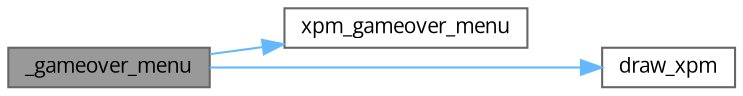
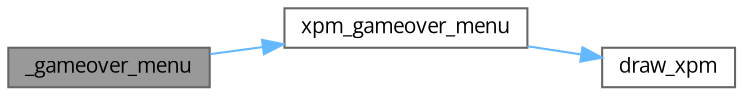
edge "_gameover_menu" -> "draw_xpm": now "xpm_gameover_menu" -> "draw_xpm"
